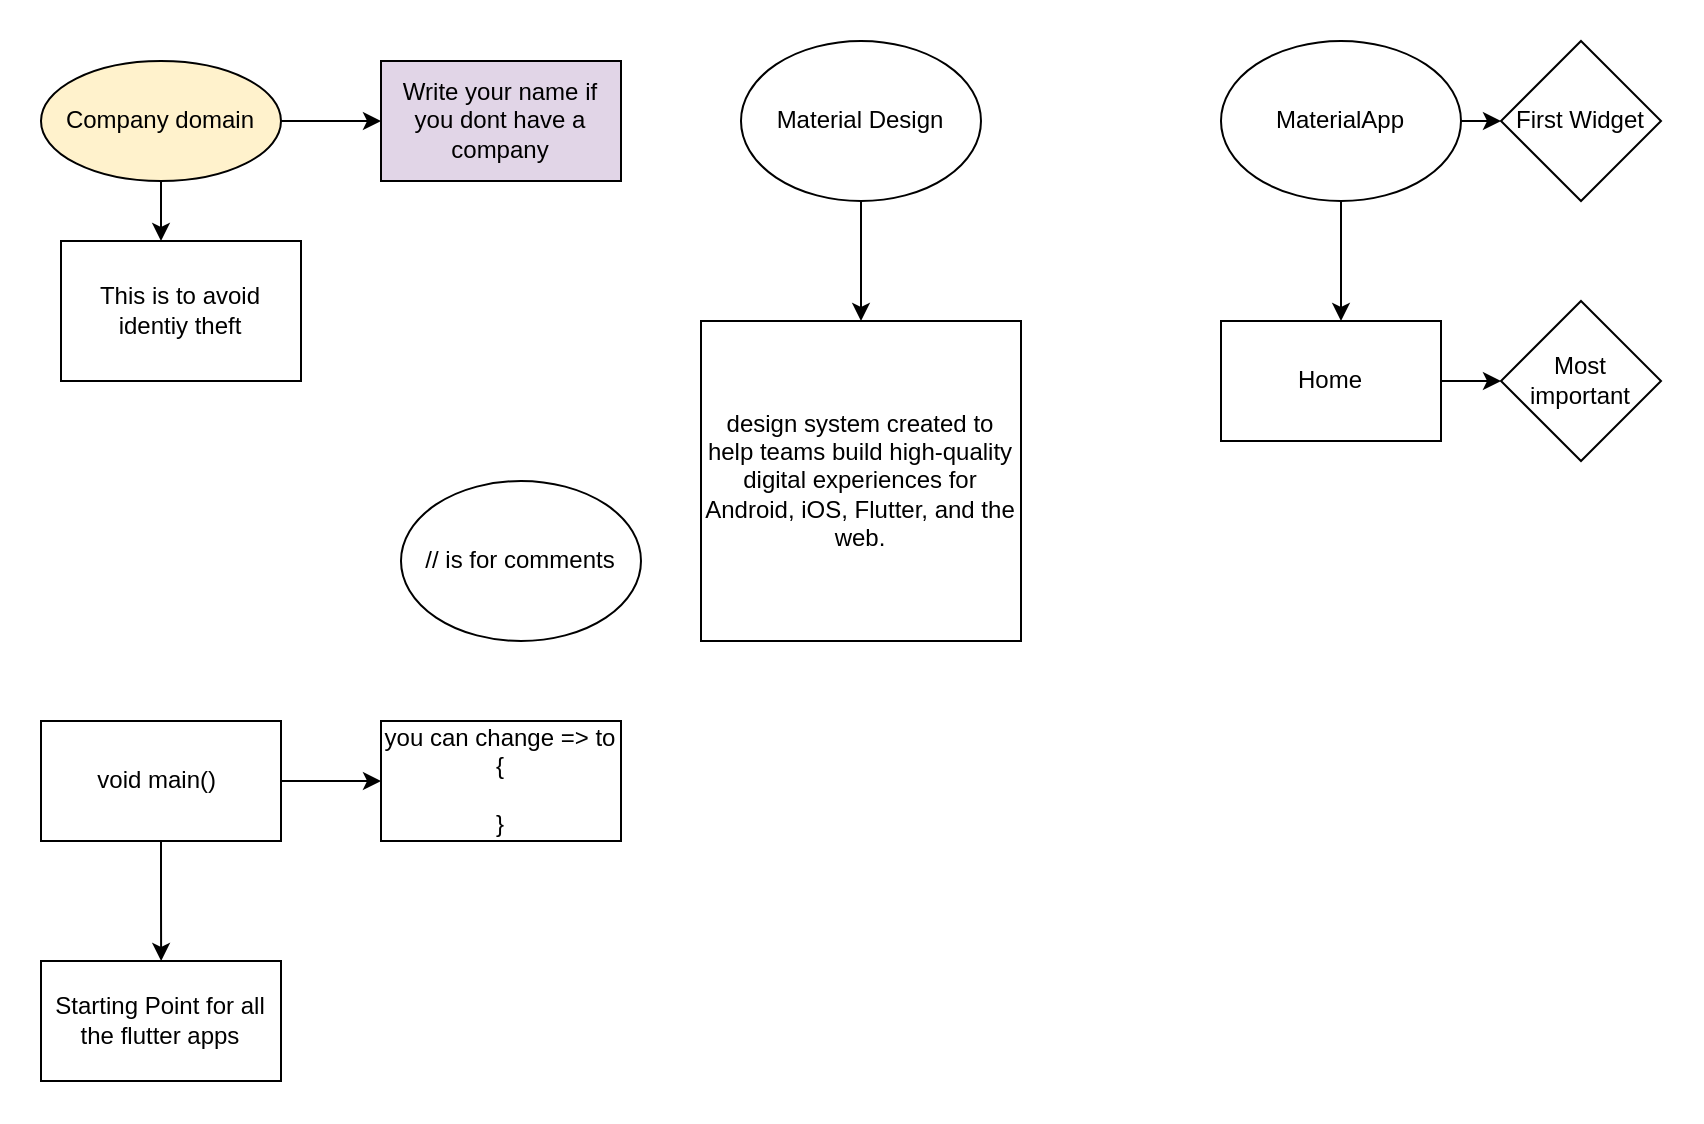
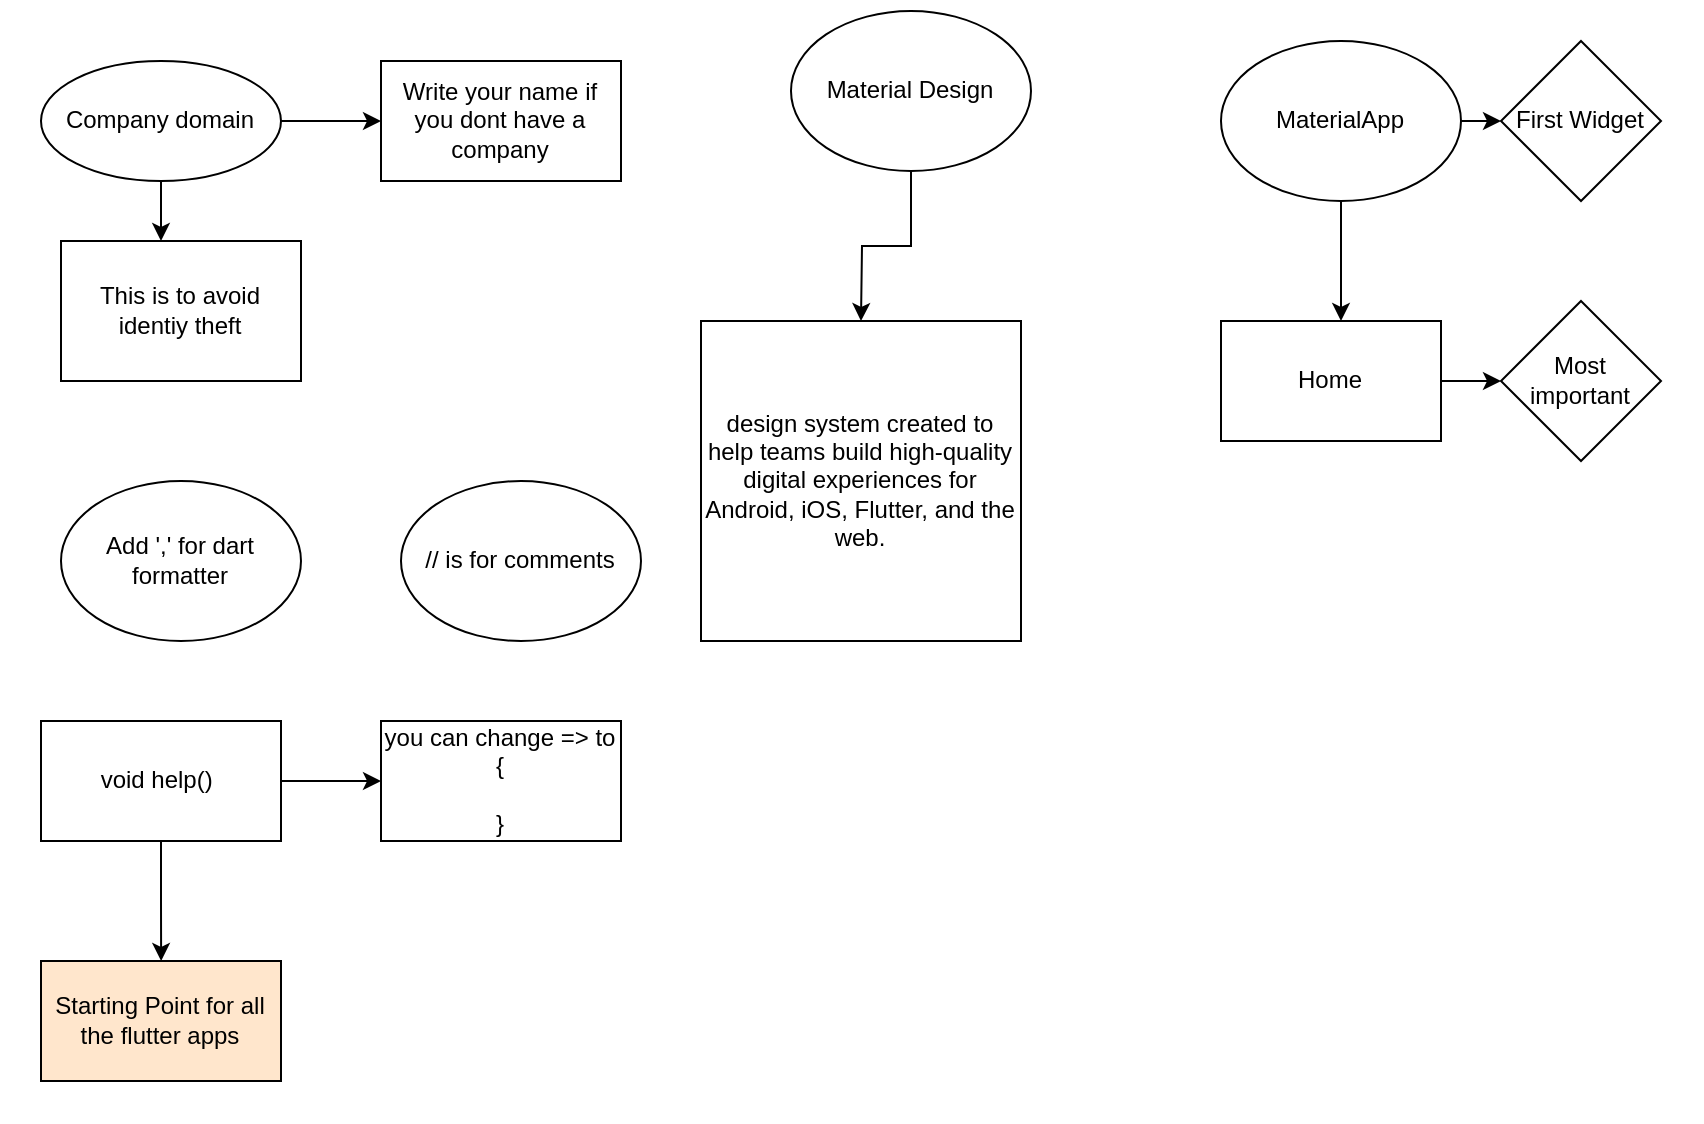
node "Company domain": fillcolor #fff2cc -> #ffffff
node "Write your name if you dont have a company": fillcolor #e1d5e7 -> #ffffff
node "Material Design": moved (861, 121) -> (911, 91)
node "Add ',' for dart formatter": added
node "void main()": label "void main()" -> "void help()"
node "Starting Point for all the flutter apps": fillcolor #ffffff -> #ffe6cc
